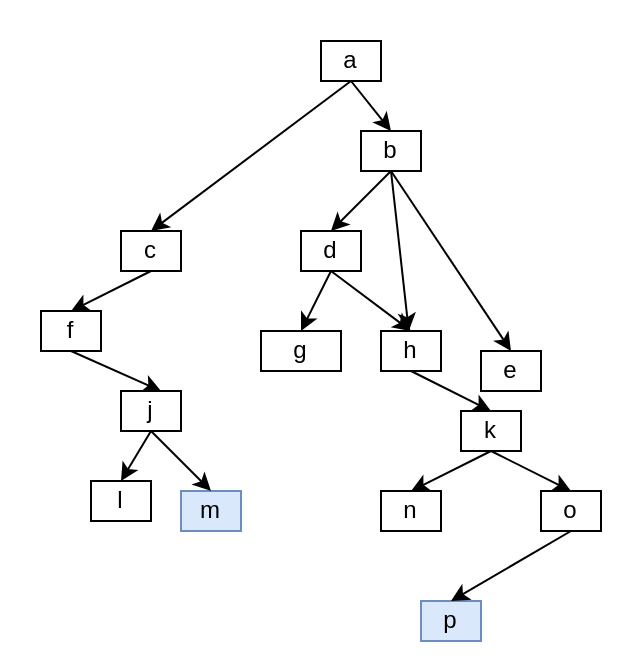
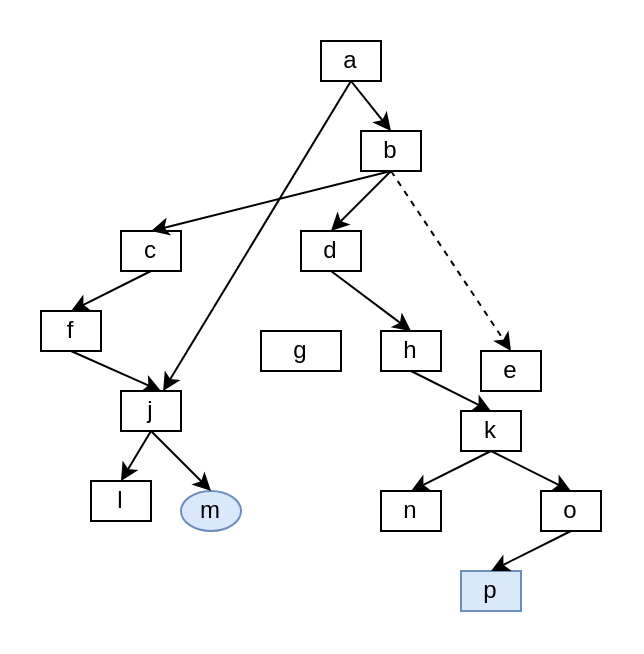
edge "a" -> "c": now "a" -> "j"
edge "b" -> "h": now "b" -> "c"
edge "b" -> "e": style solid -> dashed
edge "d" -> "g": removed
node "m": shape rectangle -> ellipse
node "p": moved (451, 621) -> (491, 591)
